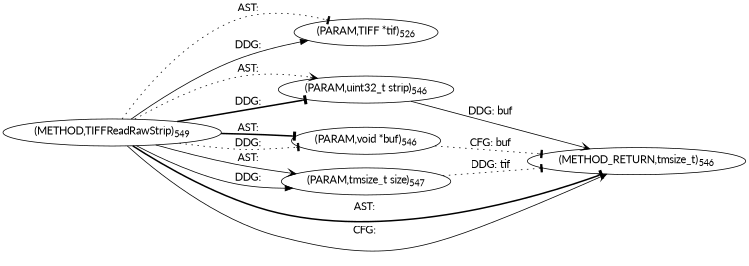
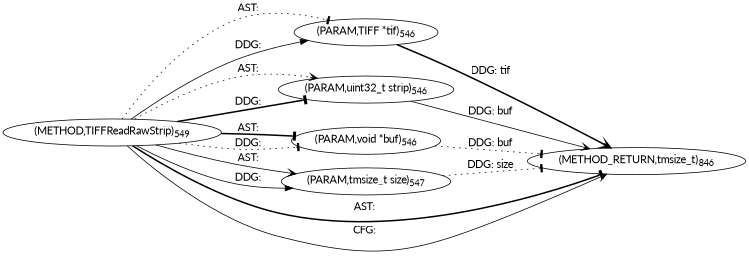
node "(PARAM,TIFF *tif)": text "526" -> "546"
edge "(PARAM,TIFF *tif)" -> "(METHOD_RETURN,tmsize_t)": added, label "DDG: tif"
edge "(PARAM,void *buf)" -> "(METHOD_RETURN,tmsize_t)": label "CFG: buf" -> "DDG: buf"
node "(METHOD_RETURN,tmsize_t)": text "546" -> "846"
edge "(PARAM,tmsize_t size)" -> "(METHOD_RETURN,tmsize_t)": label "DDG: tif" -> "DDG: size"
